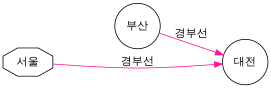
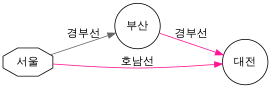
edge "서울" -> "부산": added, label "경부선"
edge "서울" -> "대전": label "경부선" -> "호남선"
